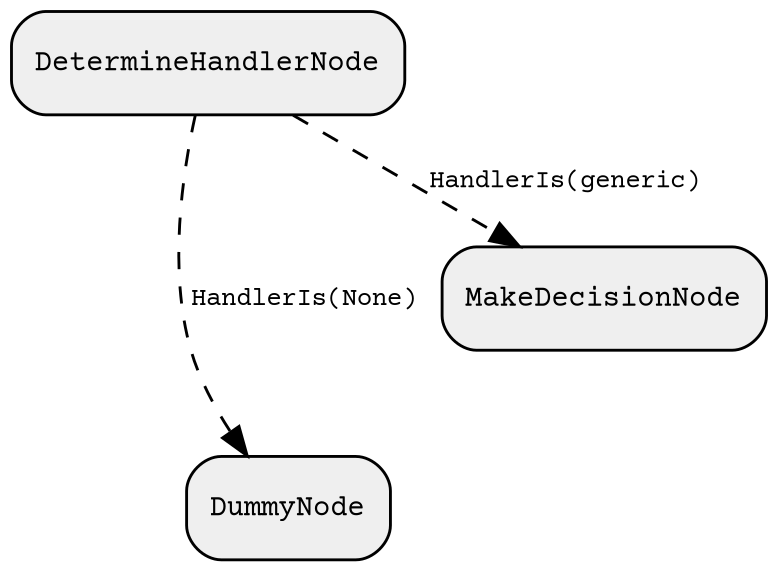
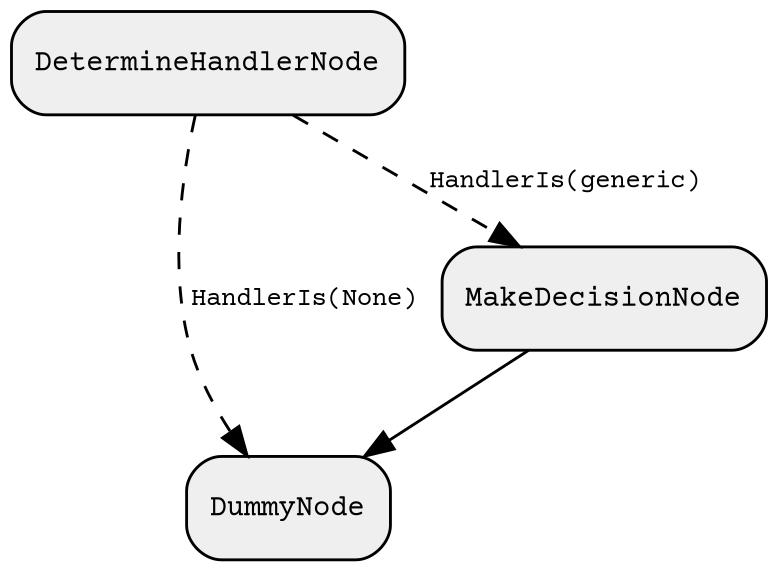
edge "MakeDecisionNode" -> "DummyNode": added
